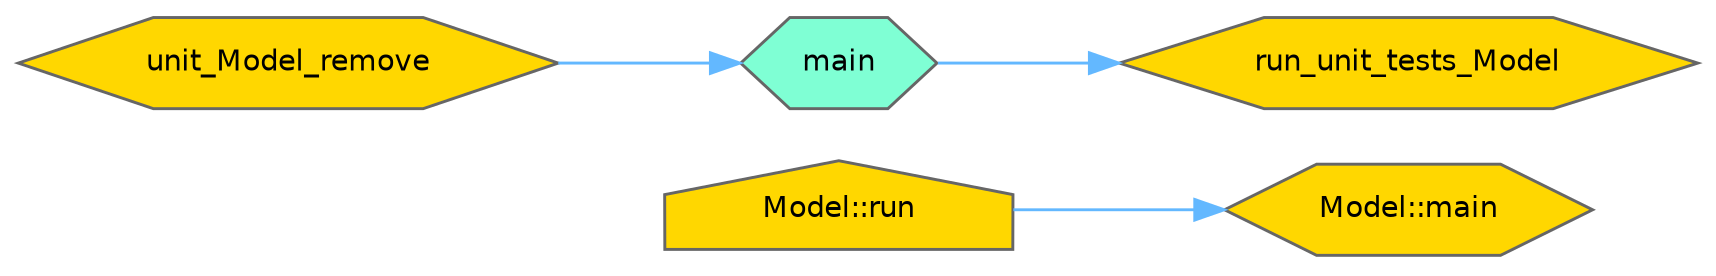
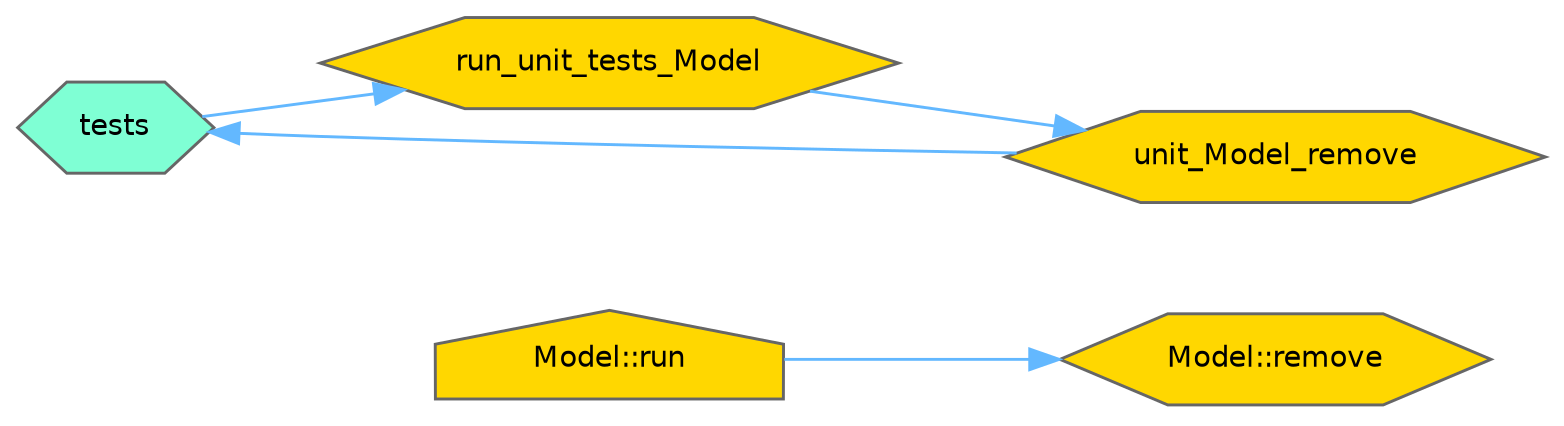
node "main": label "main" -> "tests"
edge "run_unit_tests_Model" -> "unit_Model_remove": added
node "Model::main": label "Model::main" -> "Model::remove"
